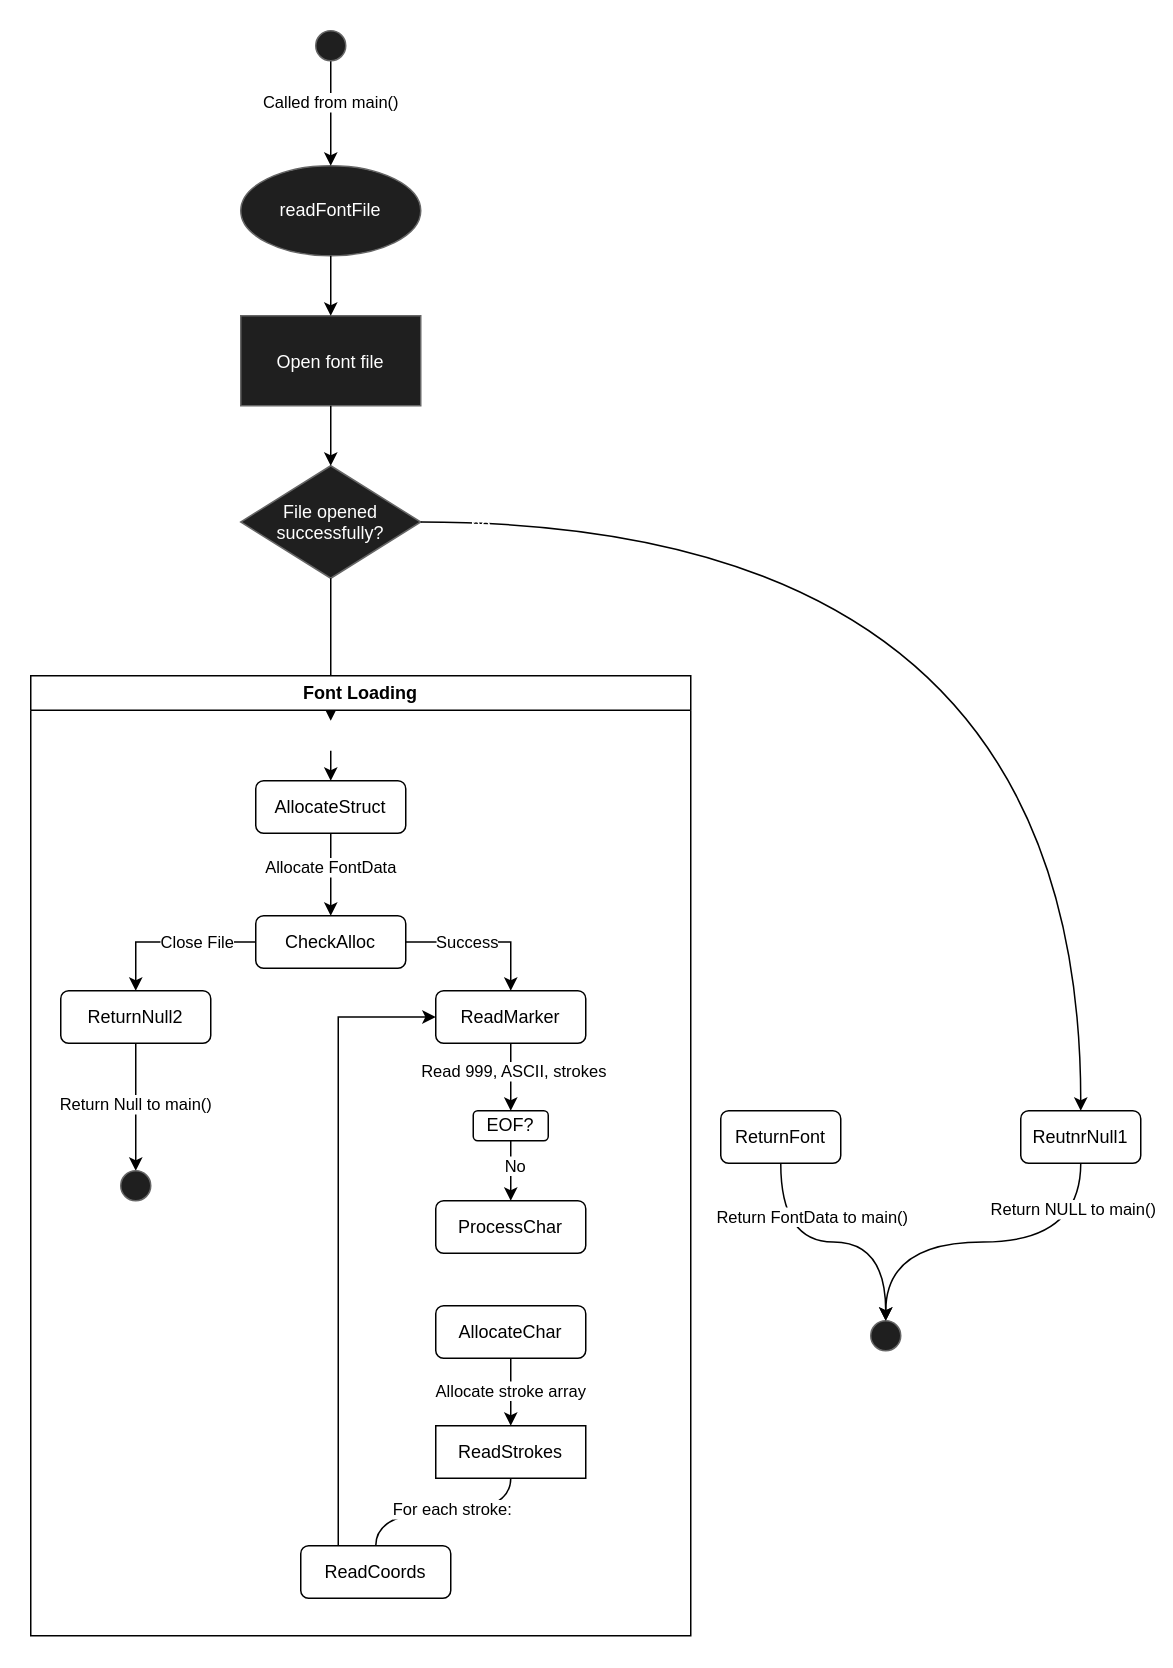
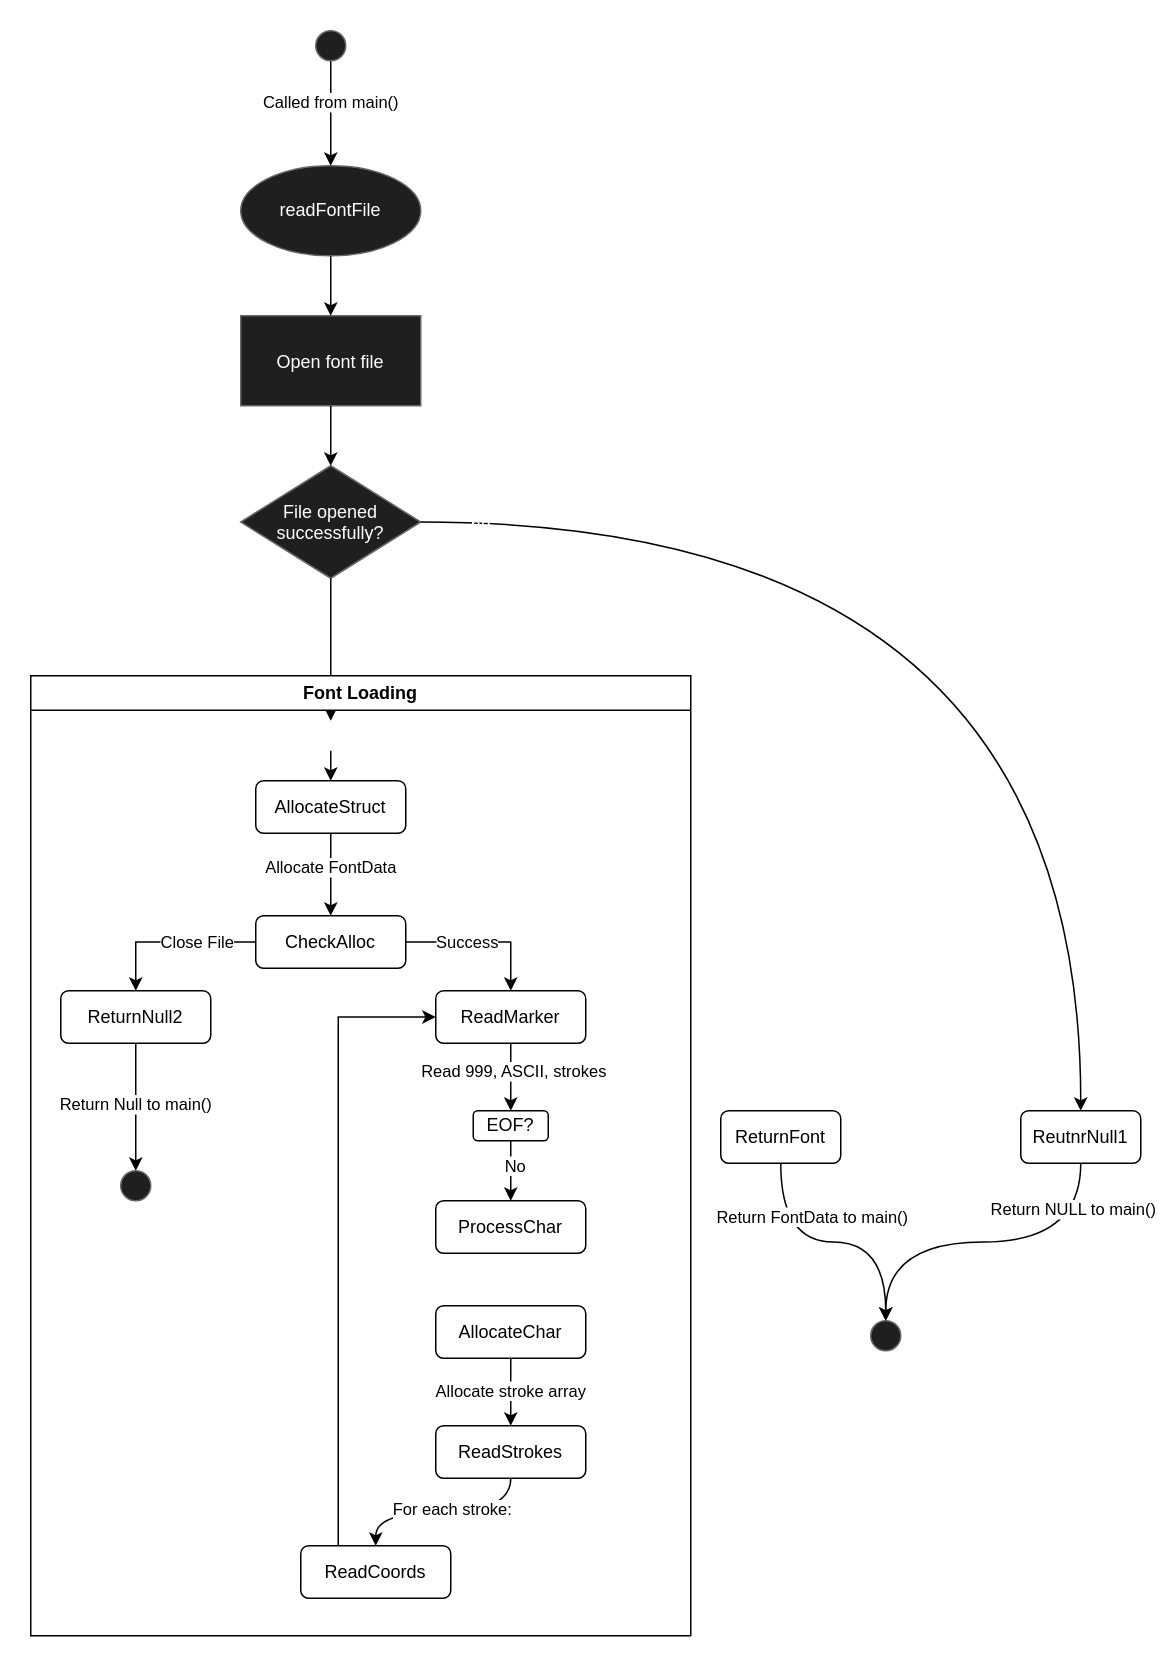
node "ReadStrokes": shape rectangle -> rounded rectangle
edge "ReadStrokes" -- "ReadCoords": arrowhead none -> classic
